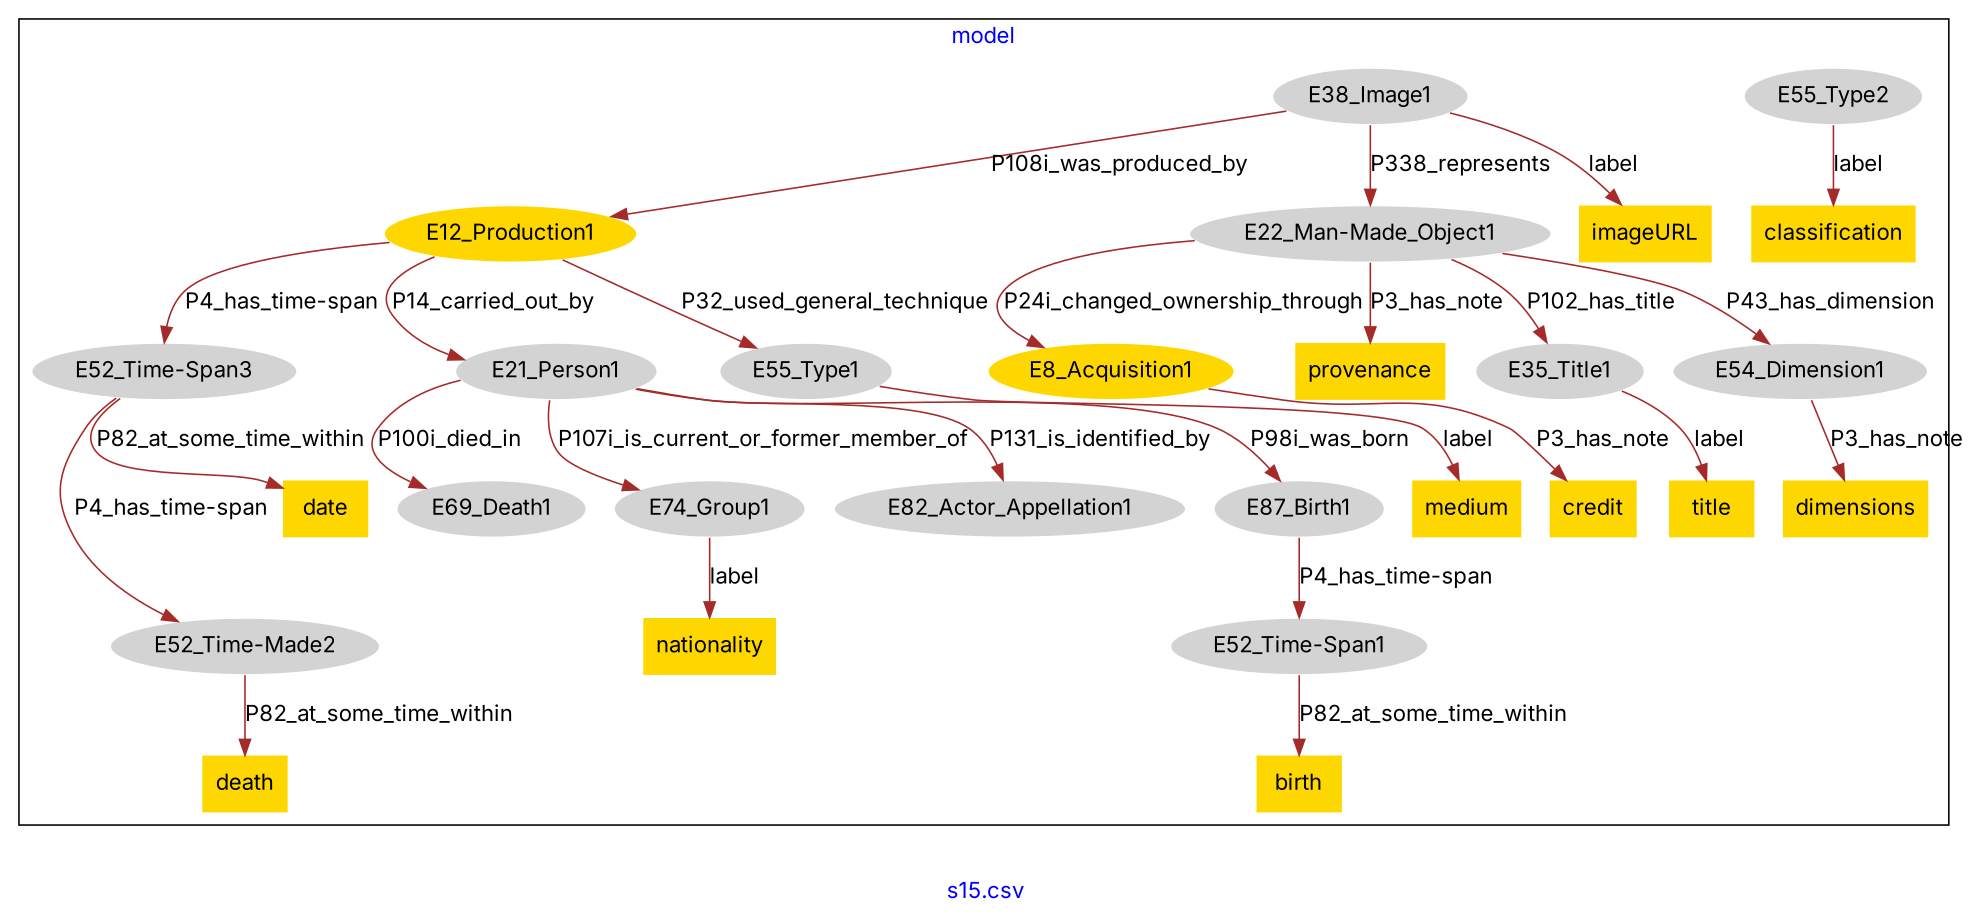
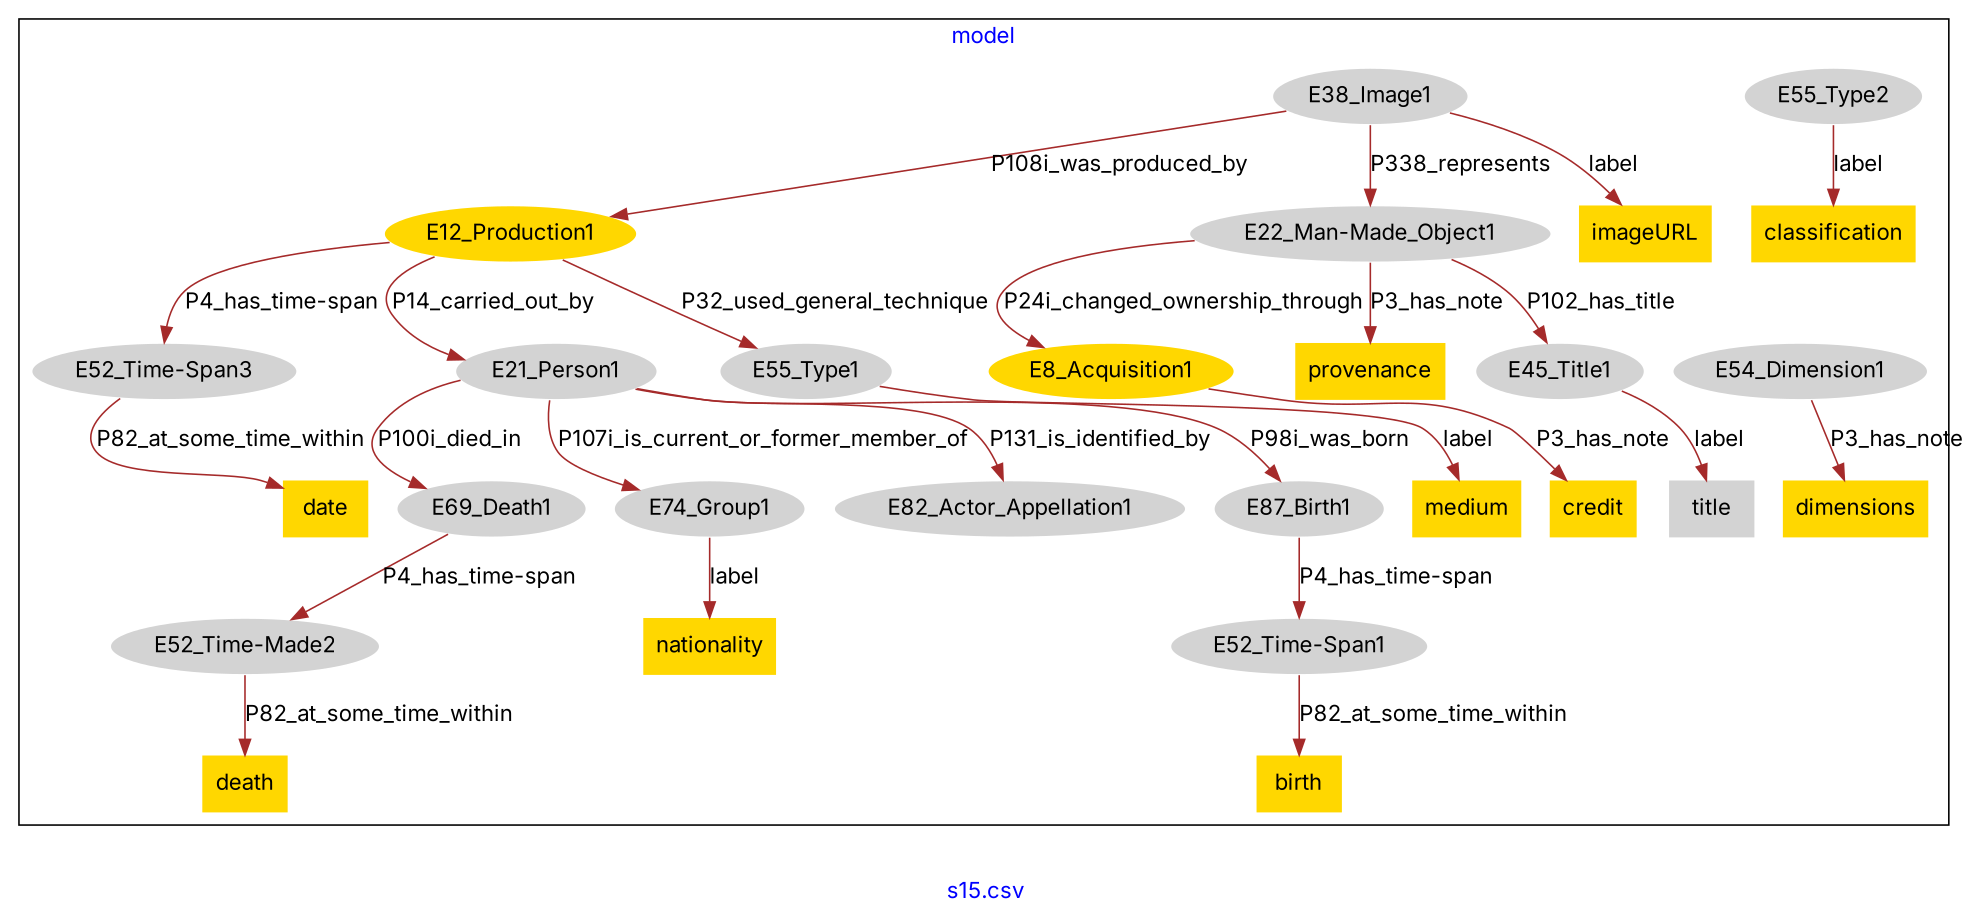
edge "E22_Man-Made_Object1" -> "E54_Dimension1": removed, label "P43_has_dimension"
node "E35_Title1": label "E35_Title1" -> "E45_Title1"
node "title": fillcolor gold -> lightgray
edge "E52_Time-Span3" -> "E52_Time-Made2": now "E69_Death1" -> "E52_Time-Made2"
